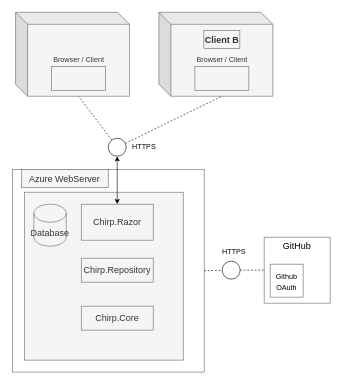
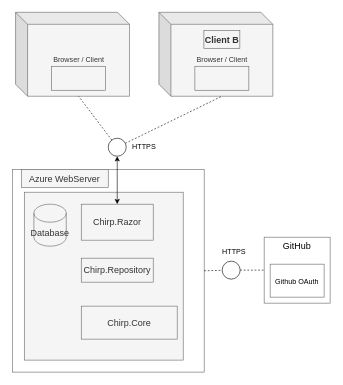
node "Github OAuth": size 33x33 -> 54x33
node "Chirp.Core": size 72x24 -> 96x33
